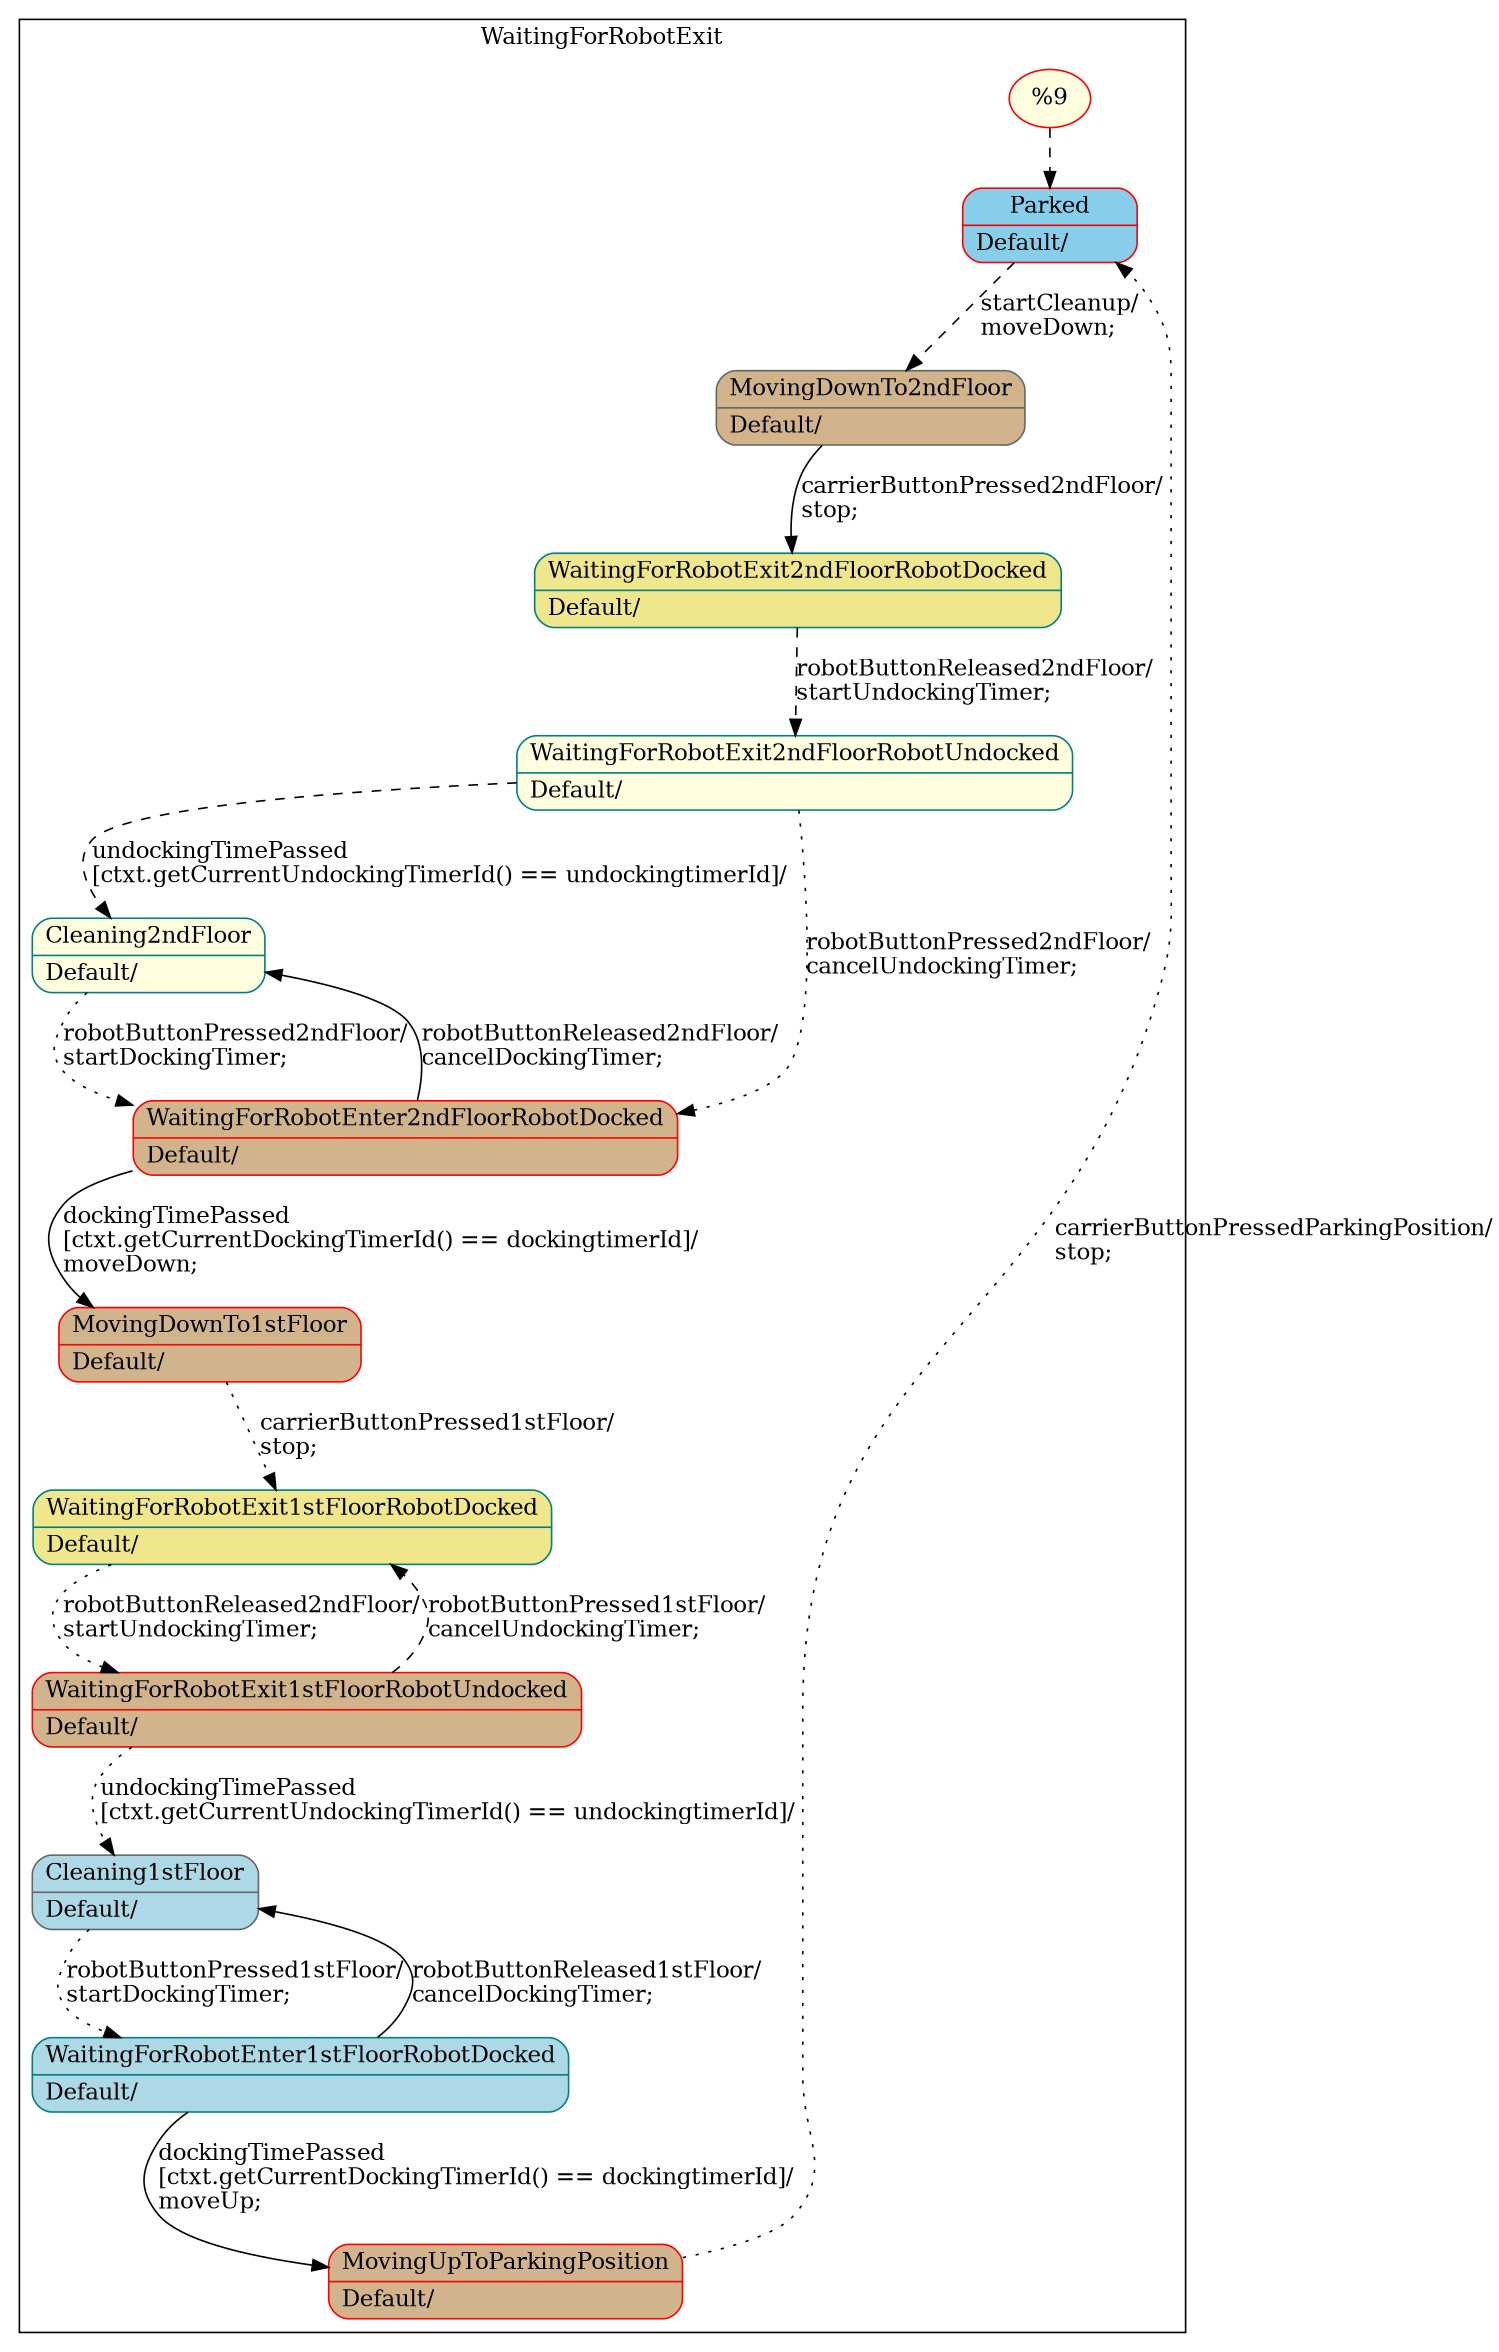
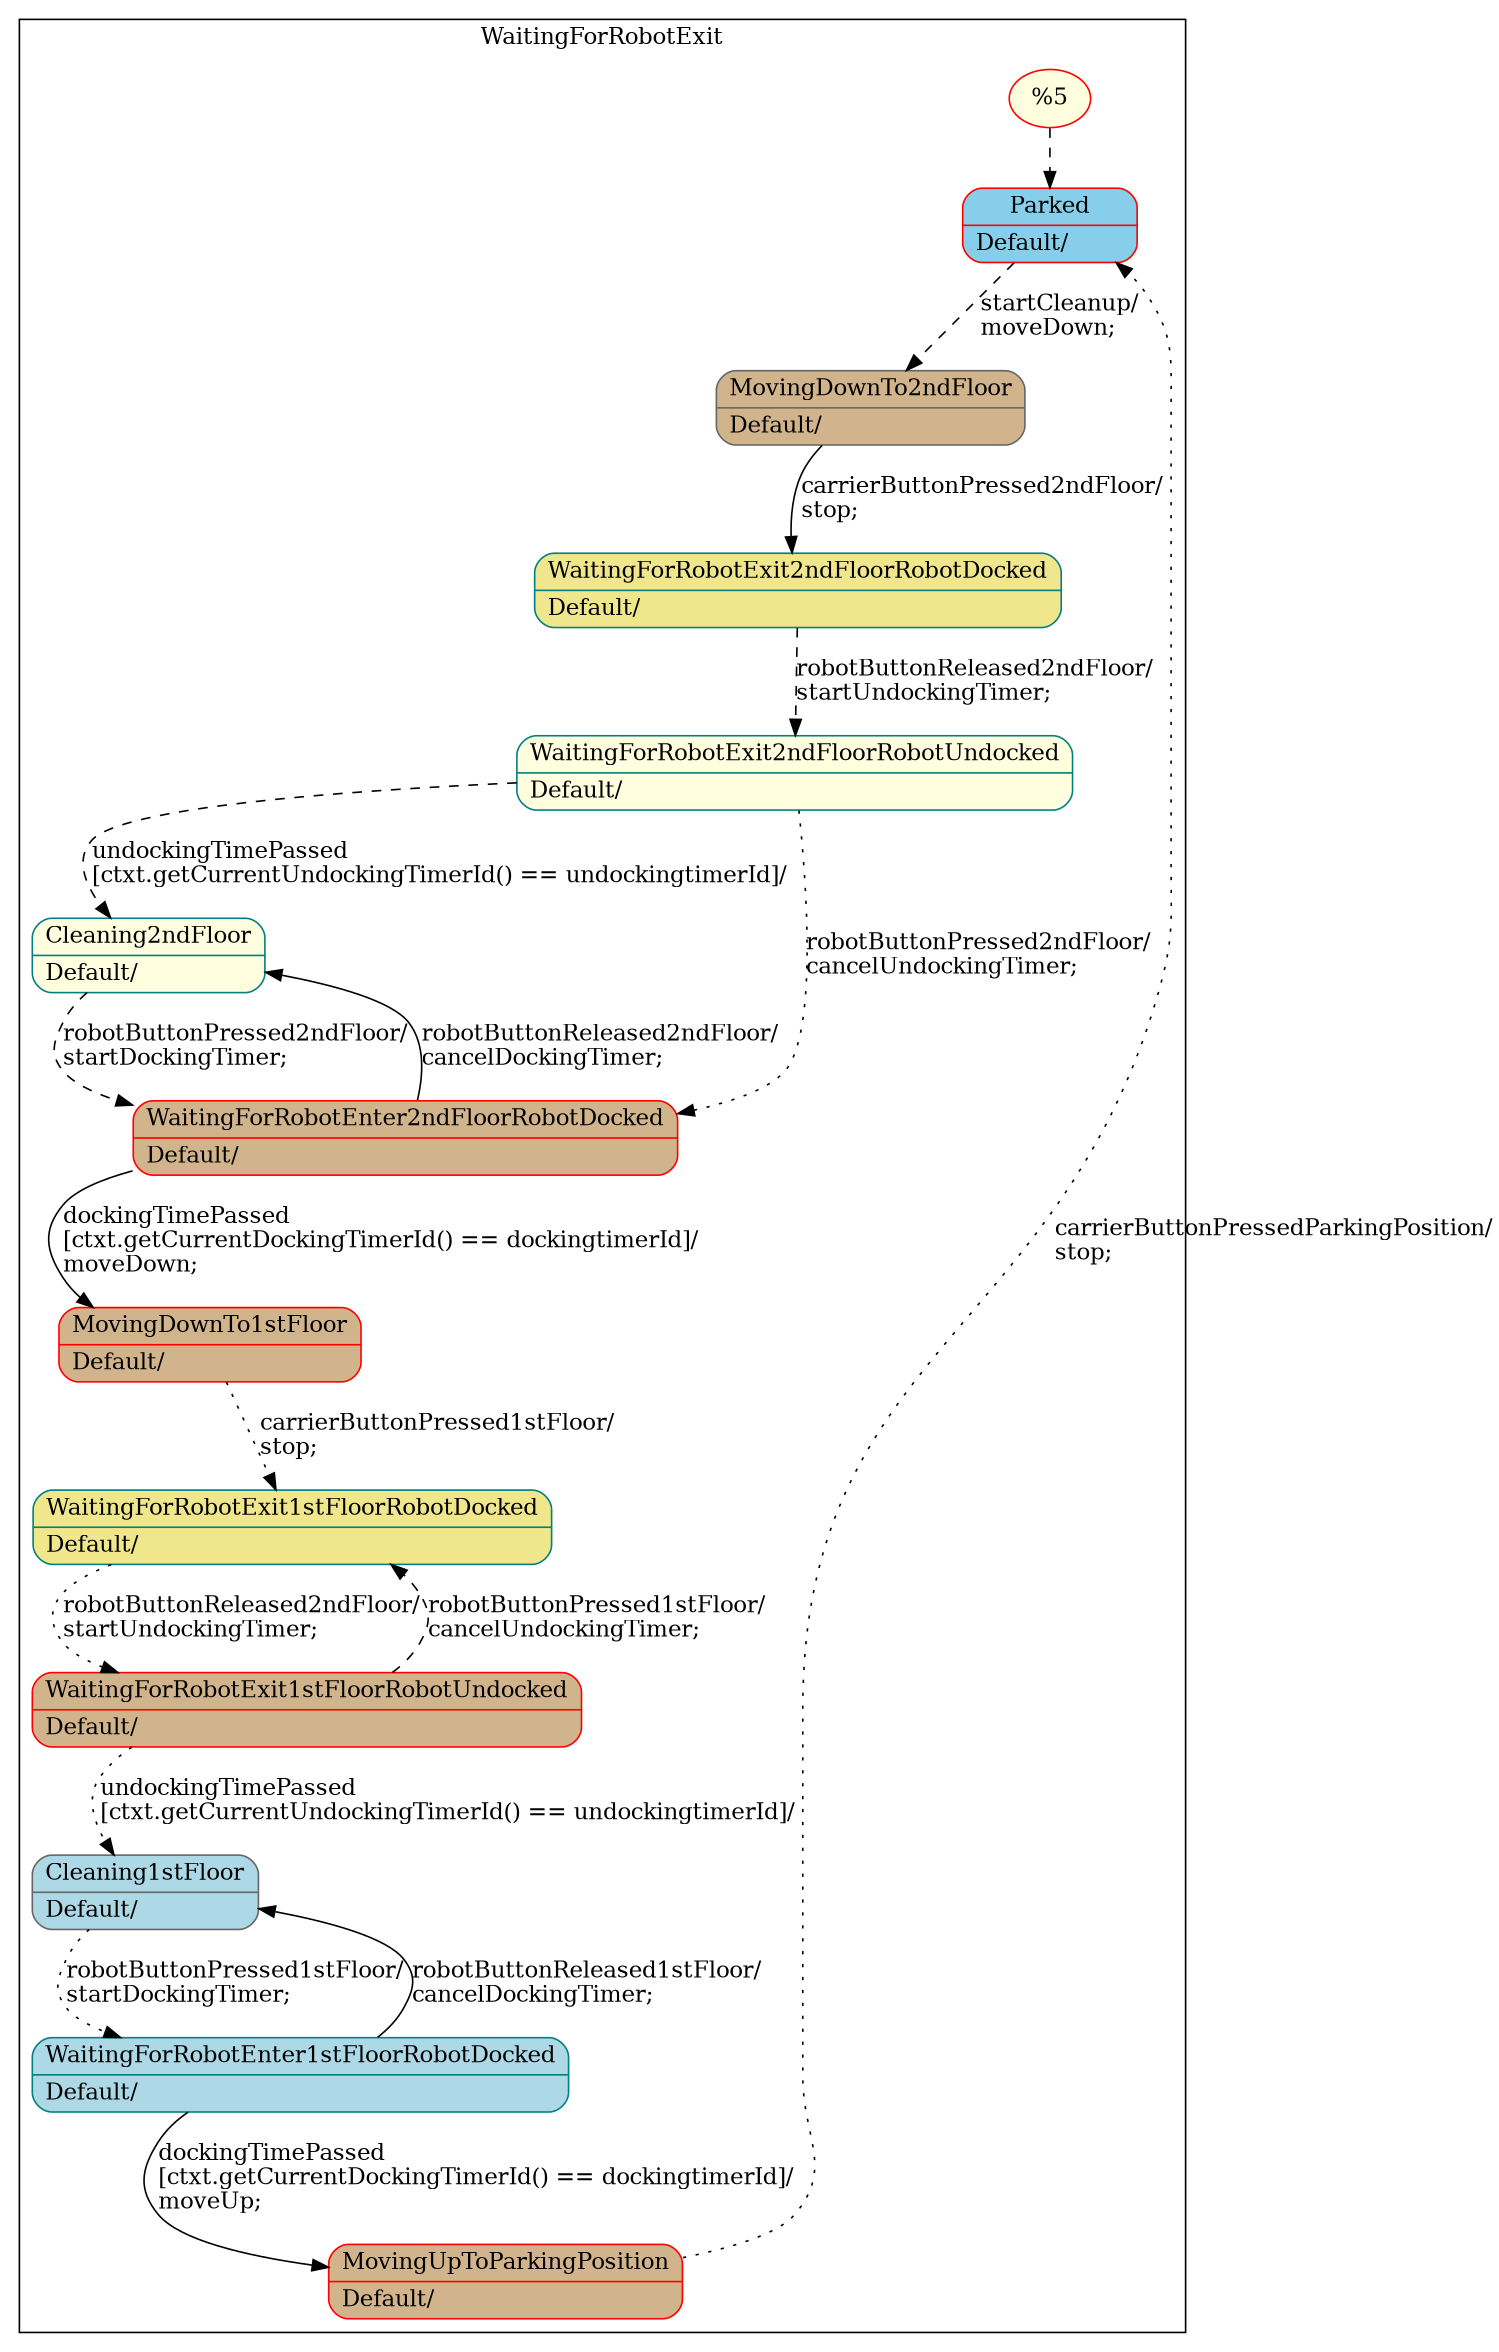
node "%9": label "%9" -> "%5"
edge "Cleaning2ndFloor" -> "WaitingForRobotEnter2ndFloorRobotDocked": style dotted -> dashed
